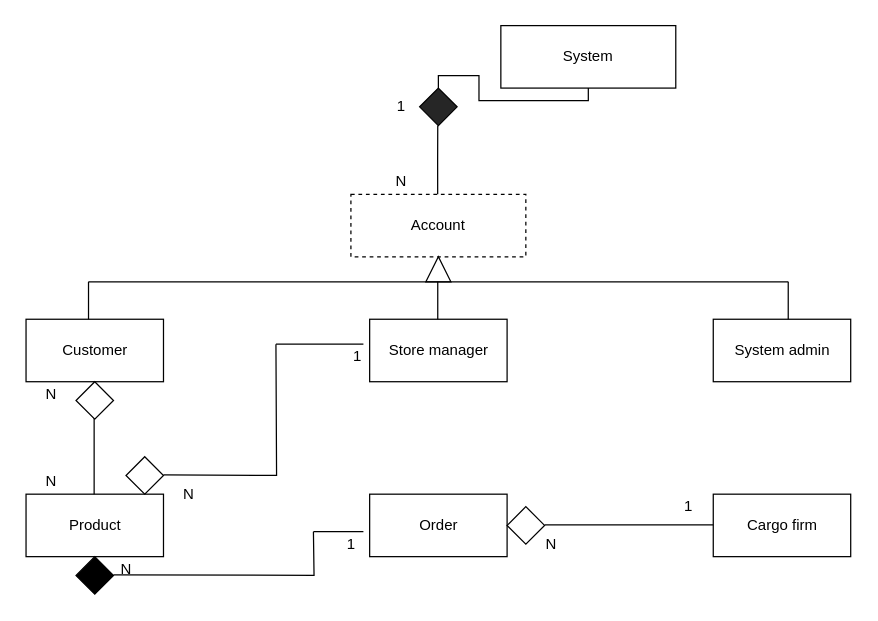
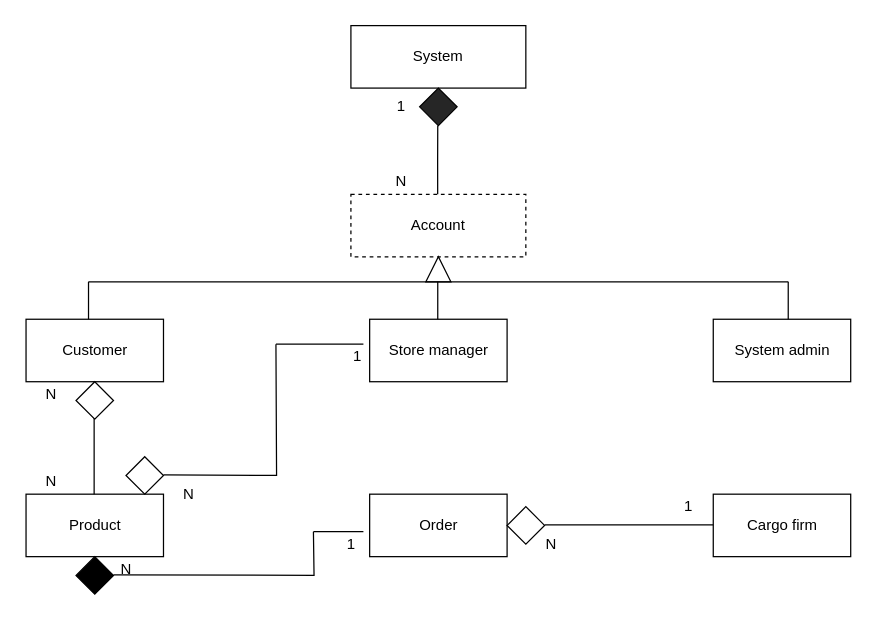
node "System": moved (588, 57) -> (438, 57)
